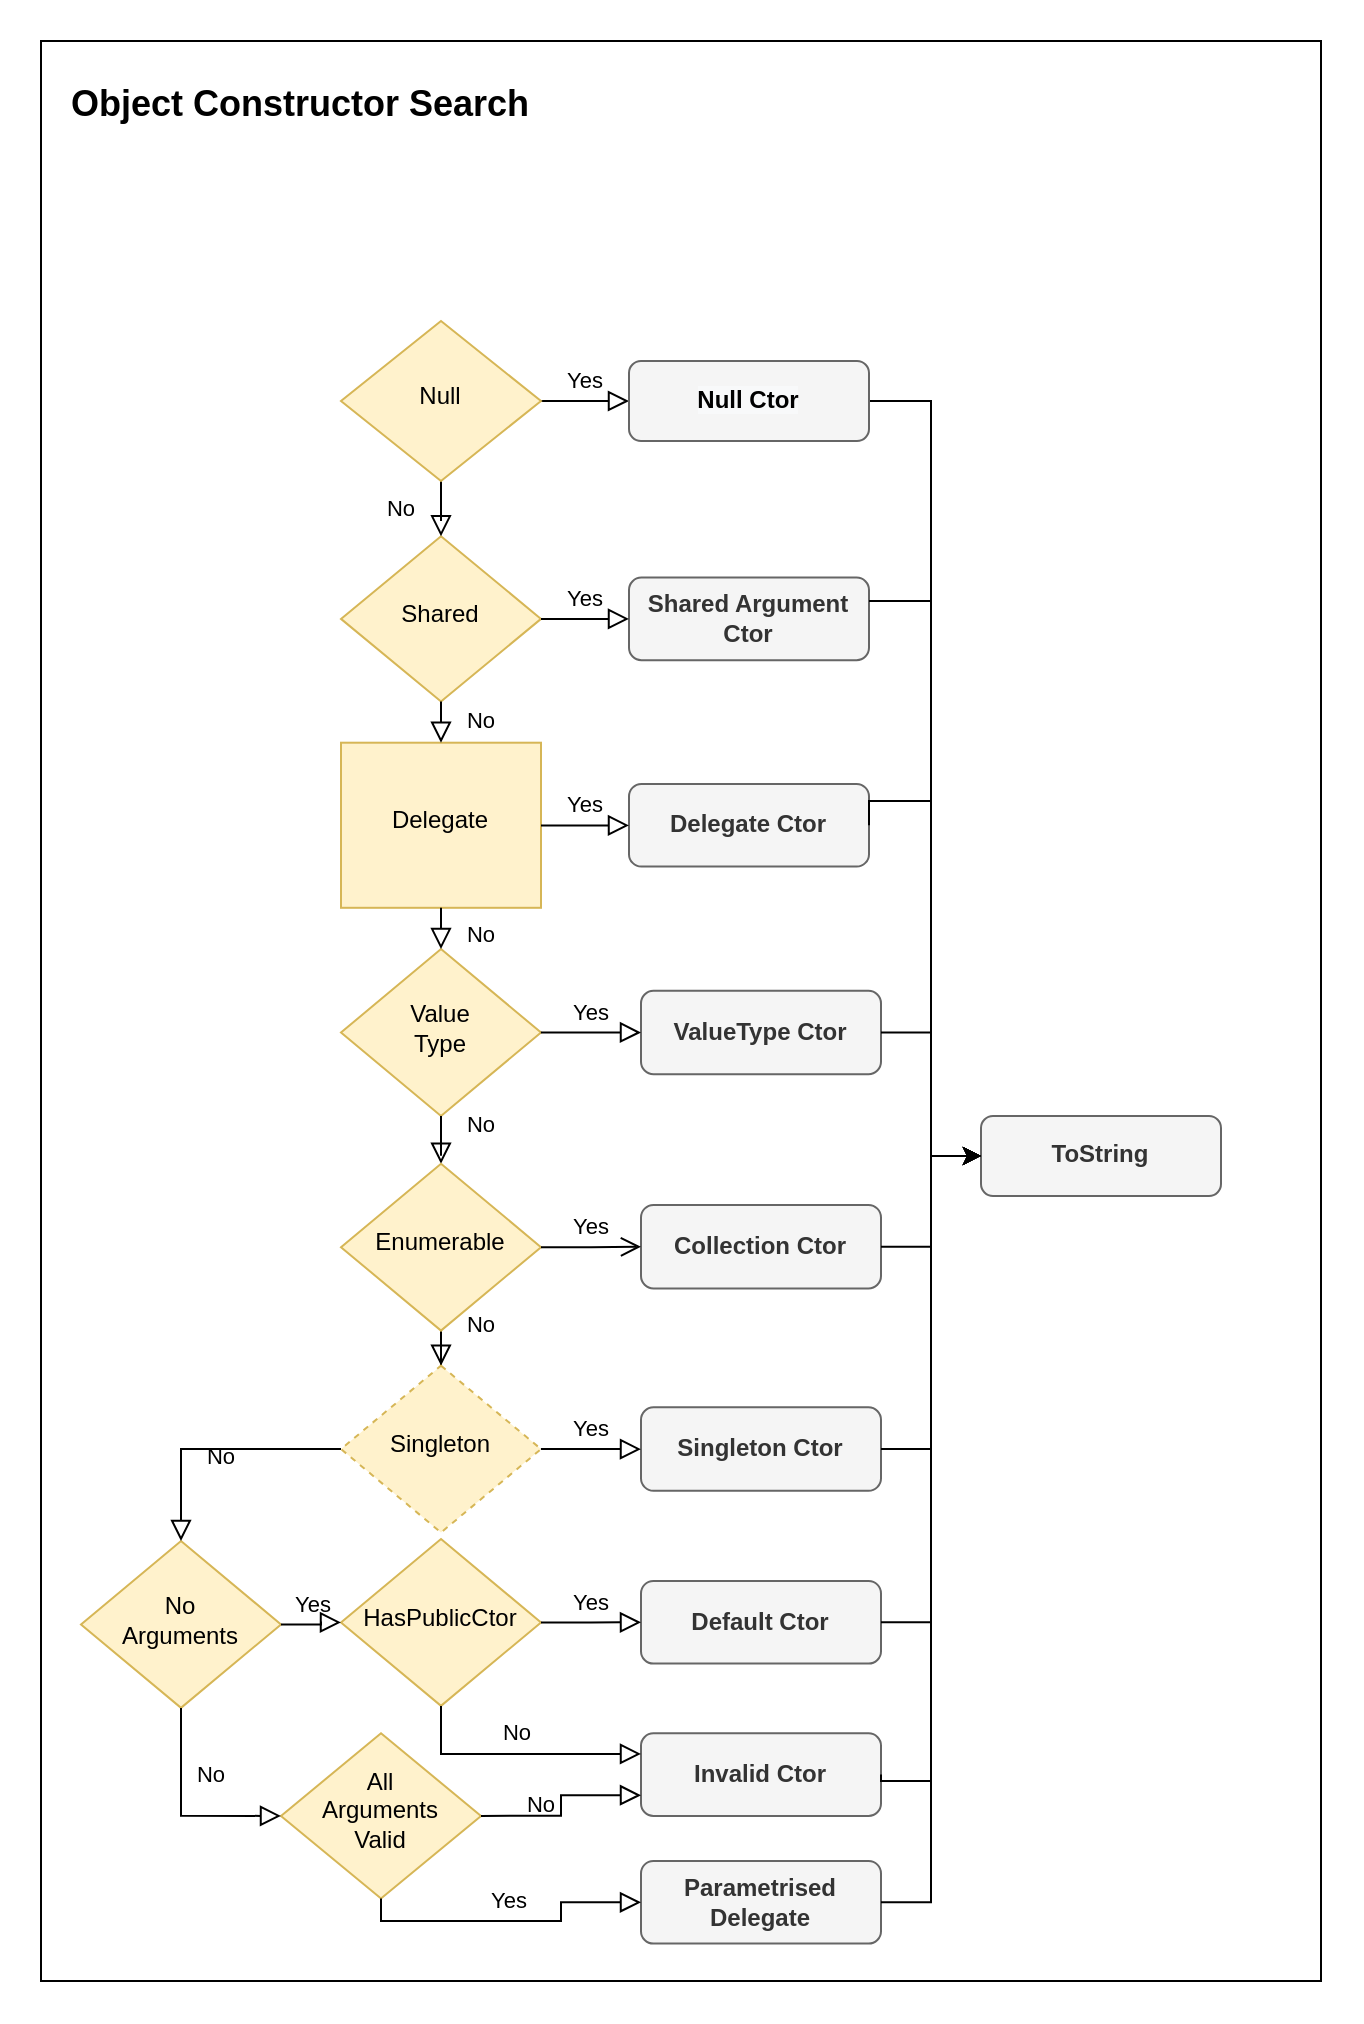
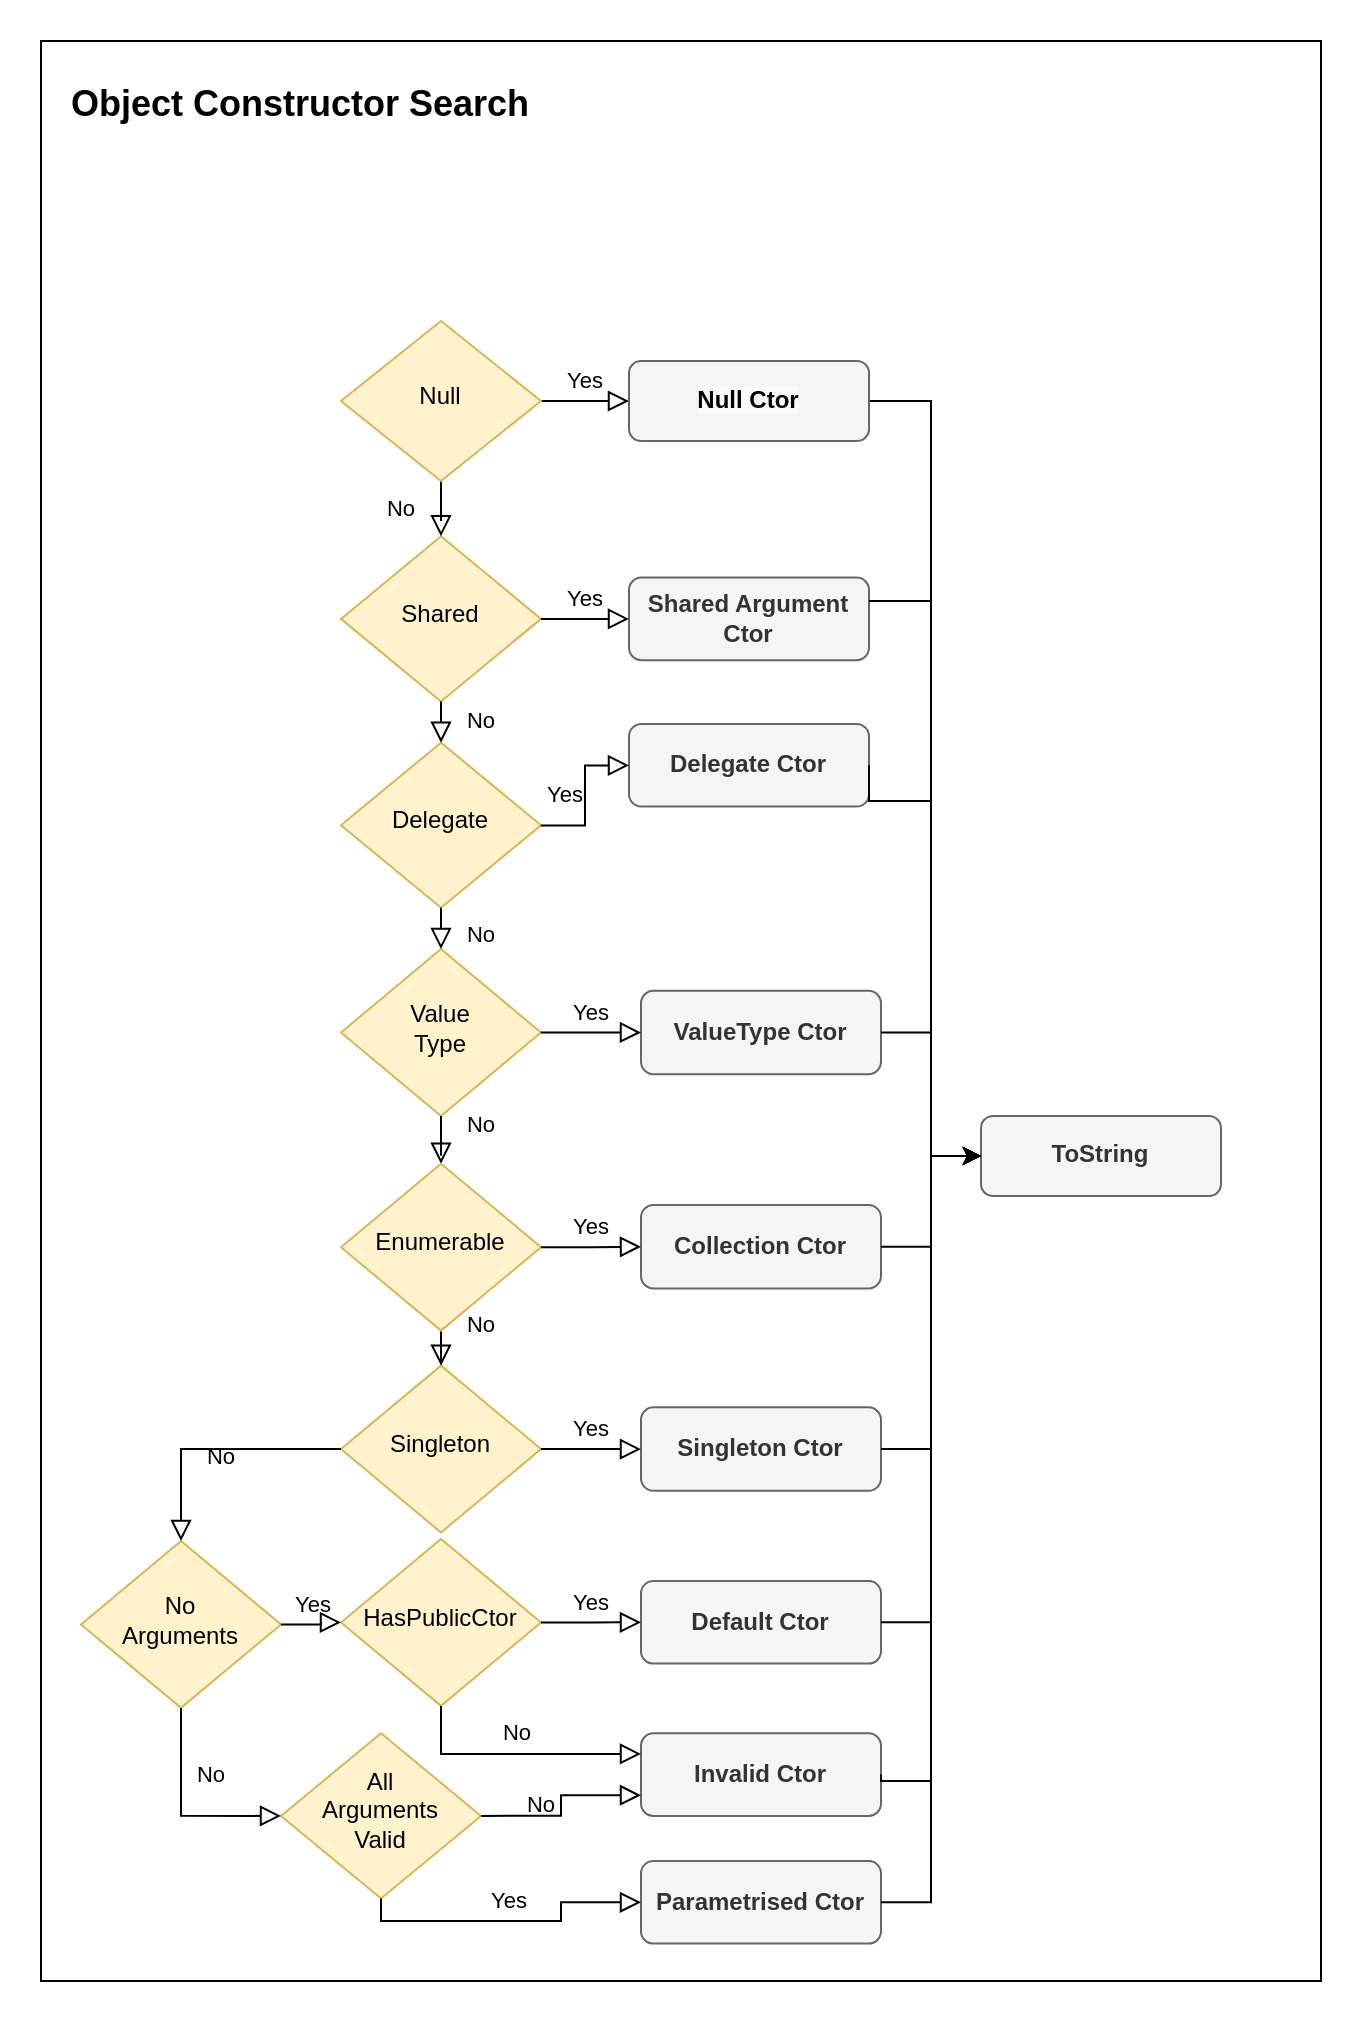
node "Delegate": shape rectangle -> diamond
node "Delegate Ctor": moved (749, 825) -> (749, 765)
edge "Enumerable" -> "Collection Ctor": arrowhead open -> block
node "Singleton": style dashed -> solid
node "Parametrised Delegate": label "Parametrised Delegate" -> "Parametrised Ctor"
